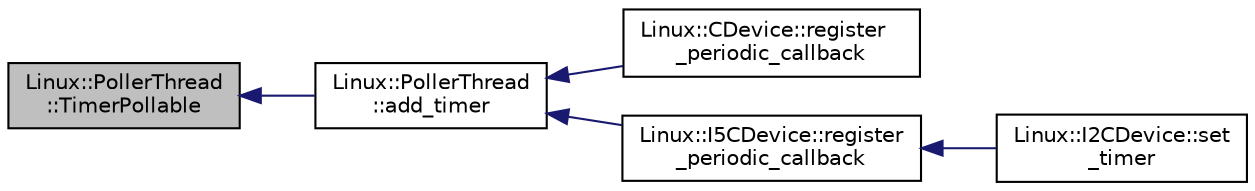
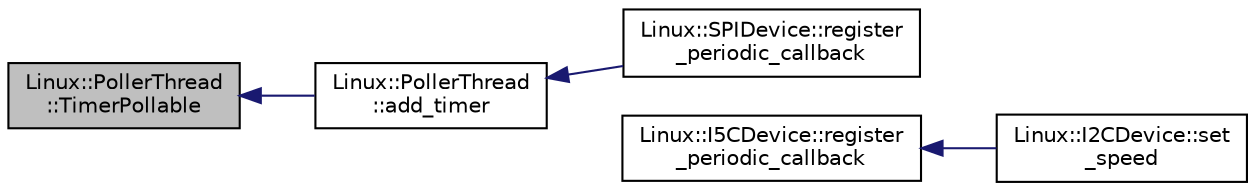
node "Linux::CDevice::register _periodic_callback": label "Linux::CDevice::register _periodic_callback" -> "Linux::SPIDevice::register _periodic_callback"
edge "Linux::I5CDevice::register _periodic_callback" -> "Linux::PollerThread ::add_timer": removed
node "Linux::I2CDevice::set _timer": label "Linux::I2CDevice::set _timer" -> "Linux::I2CDevice::set _speed"
